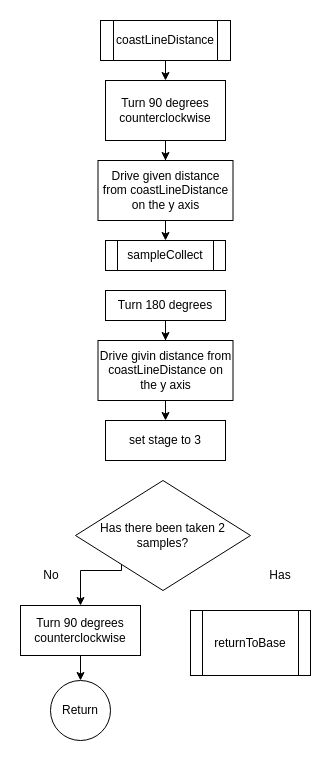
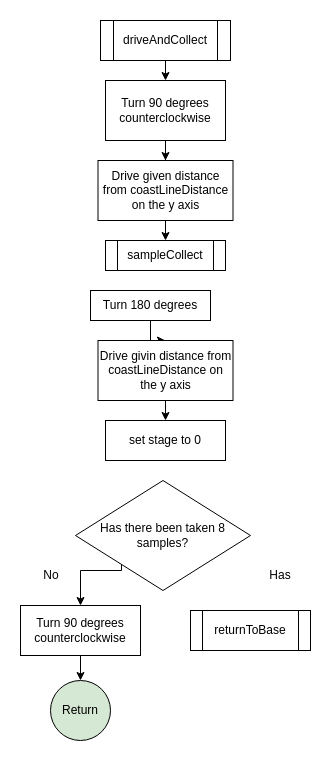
node "coastLineDistance": label "coastLineDistance" -> "driveAndCollect"
node "Turn 180 degrees": moved (166, 306) -> (151, 306)
node "set stage to 3": label "set stage to 3" -> "set stage to 0"
node "Has there been taken 2 samples?": label "Has there been taken 2 samples?" -> "Has there been taken 8 samples?"
node "returnToBase": size 120x65 -> 120x40
node "Return": fillcolor #ffffff -> #d5e8d4
